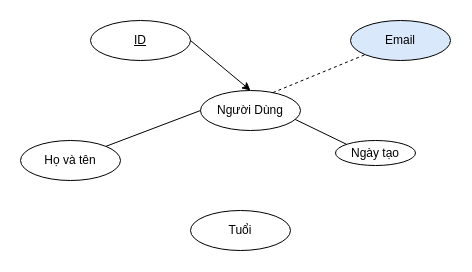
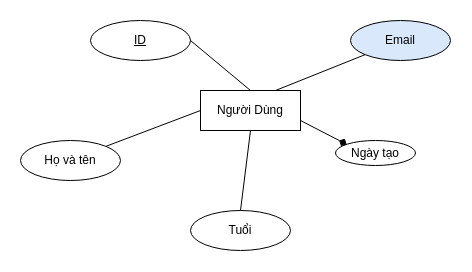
edge "Email" -- "Người Dùng": style dashed -> solid
edge "ID" -> "Người Dùng": arrowhead classic -> none
node "Người Dùng": shape ellipse -> rectangle
edge "Người Dùng" -- "Ngày tạo": arrowhead none -> diamond
edge "Người Dùng" -- "Tuổi": added
